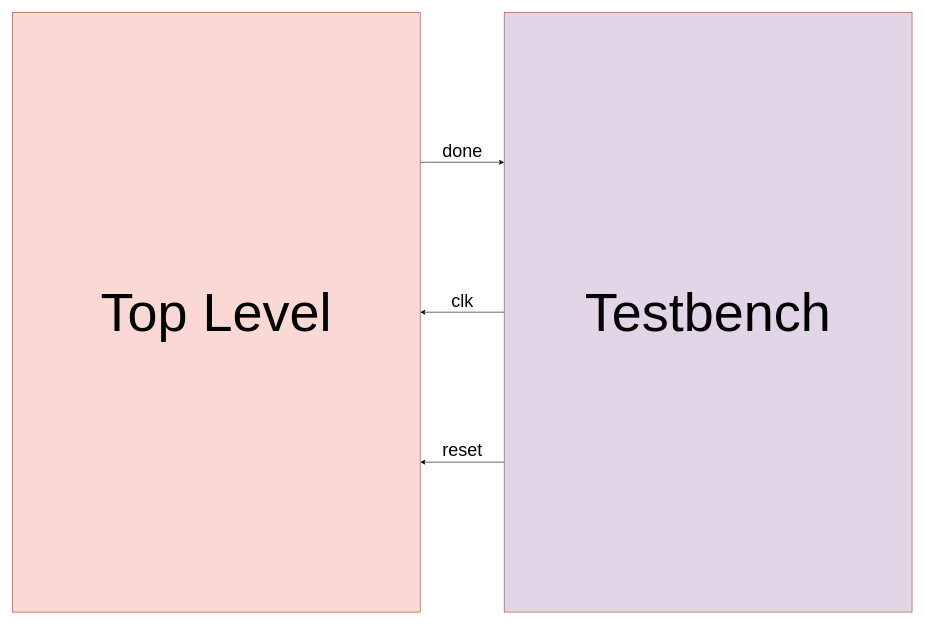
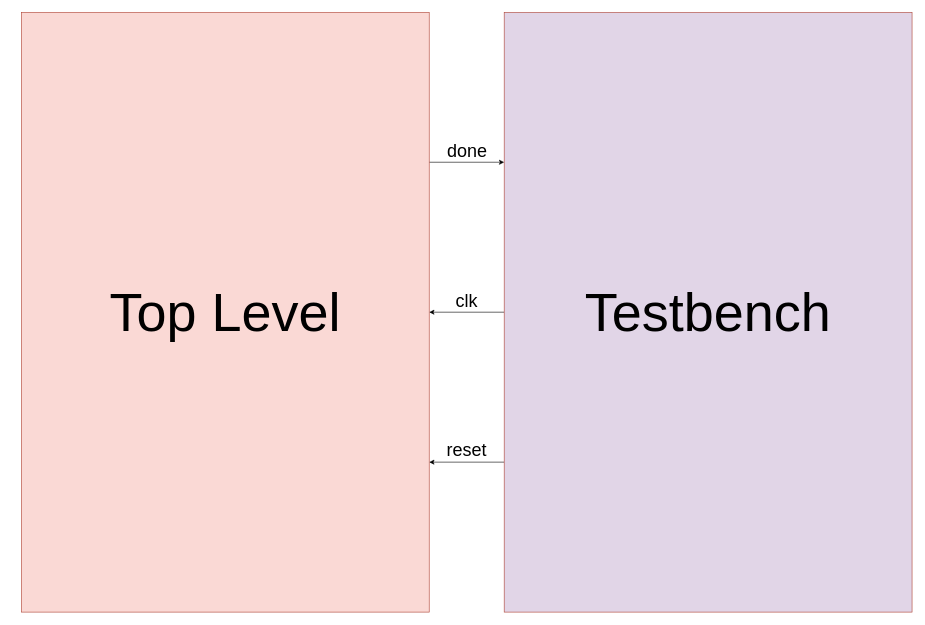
node "Top Level": moved (216, 312) -> (225, 312)
